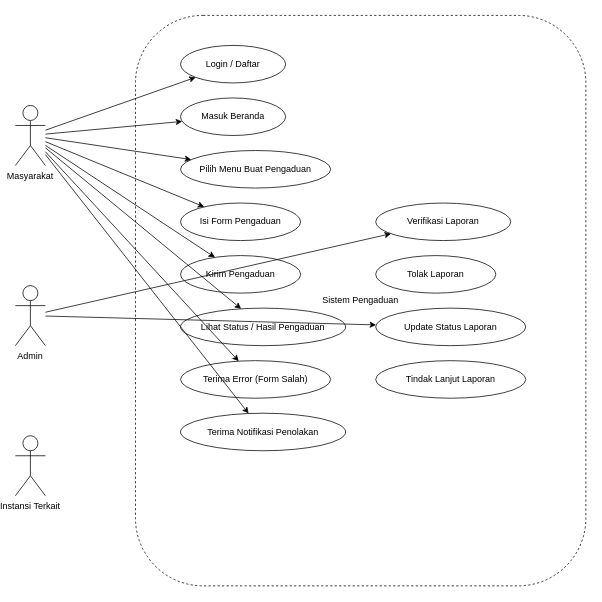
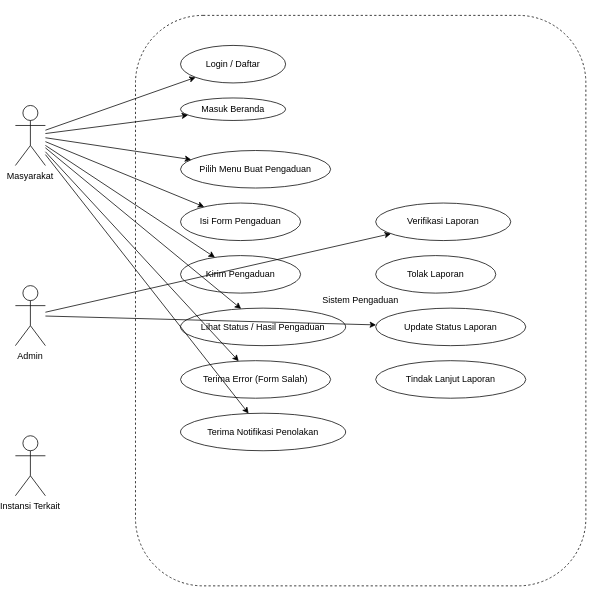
node "Masuk Beranda": size 105x38 -> 105x23
